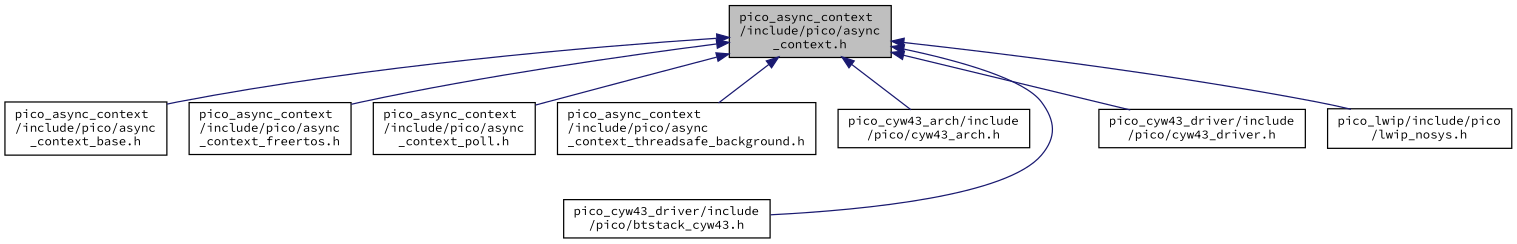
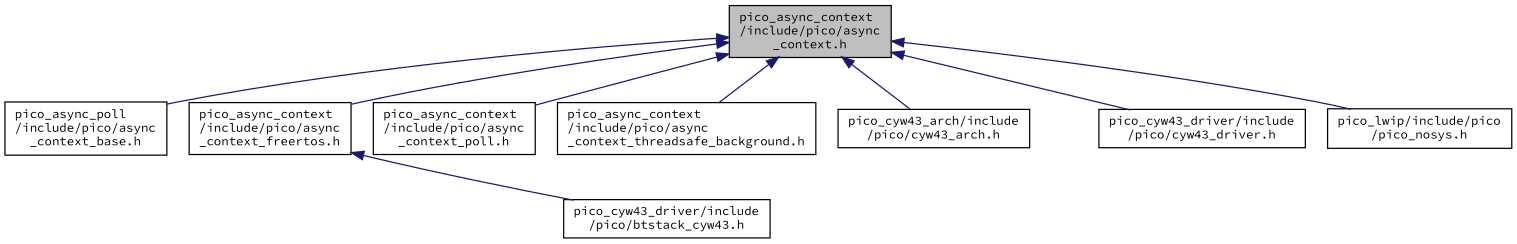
node "pico_async_context /include/pico/async _context_base.h": label "pico_async_context /include/pico/async _context_base.h" -> "pico_async_poll /include/pico/async _context_base.h"
node "pico_lwip/include/pico /lwip_nosys.h": label "pico_lwip/include/pico /lwip_nosys.h" -> "pico_lwip/include/pico /pico_nosys.h"
edge "pico_cyw43_driver/include /pico/btstack_cyw43.h" -> "pico_async_context /include/pico/async _context.h": now "pico_cyw43_driver/include /pico/btstack_cyw43.h" -> "pico_async_context /include/pico/async _context_freertos.h"
